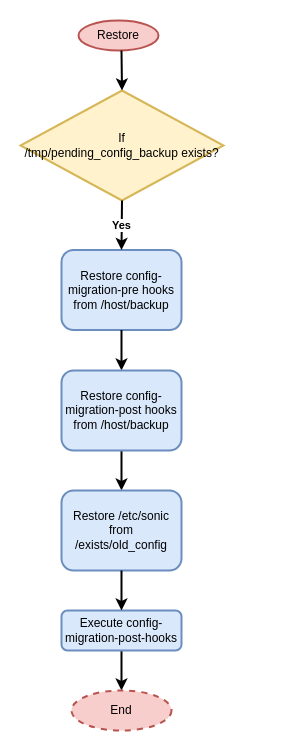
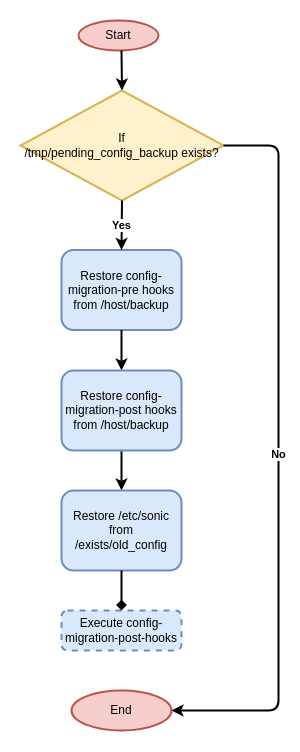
node "Restore": label "Restore" -> "Start"
edge "If /tmp/pending_config_backup exists?" -> "End": added, label "No"
edge "Restore /etc/sonic from /exists/old_config" -> "Execute config-migration-post-hooks": arrowhead classic -> diamond
node "Execute config-migration-post-hooks": style solid -> dashed
edge "Execute config-migration-post-hooks" -> "End": removed
node "End": style dashed -> solid
